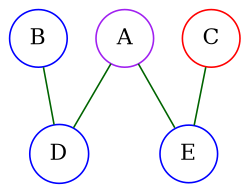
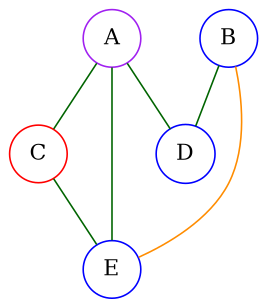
edge "A" -- "C": added
edge "B" -- "E": added
